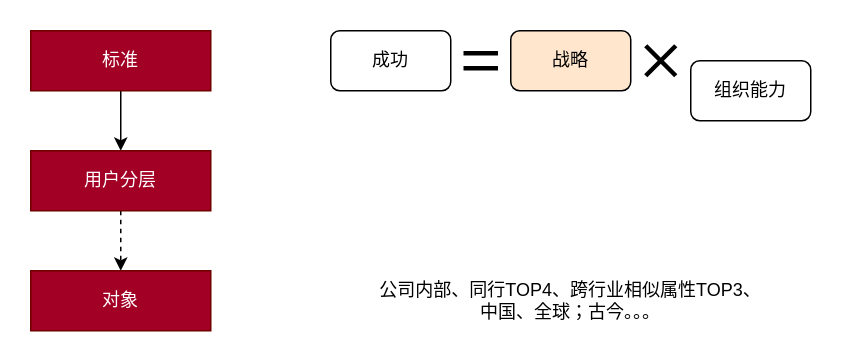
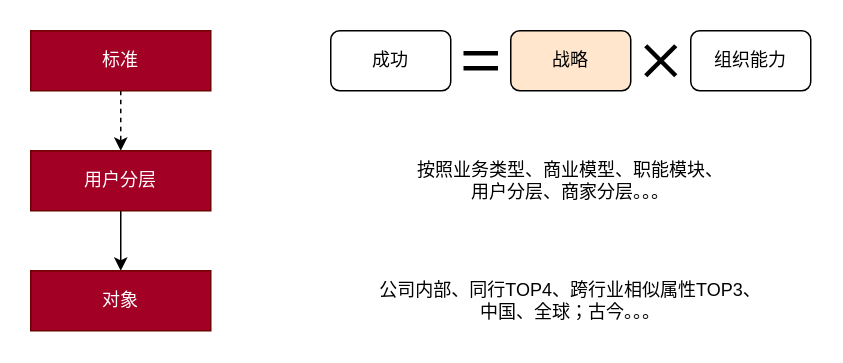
node "组织能力": moved (751, 91) -> (751, 61)
edge "标准" -> "用户分层": style solid -> dashed
node "按照业务类型、商业模型、职能模块、 用户分层、商家分层。。。": added
edge "用户分层" -> "对象": style dashed -> solid
